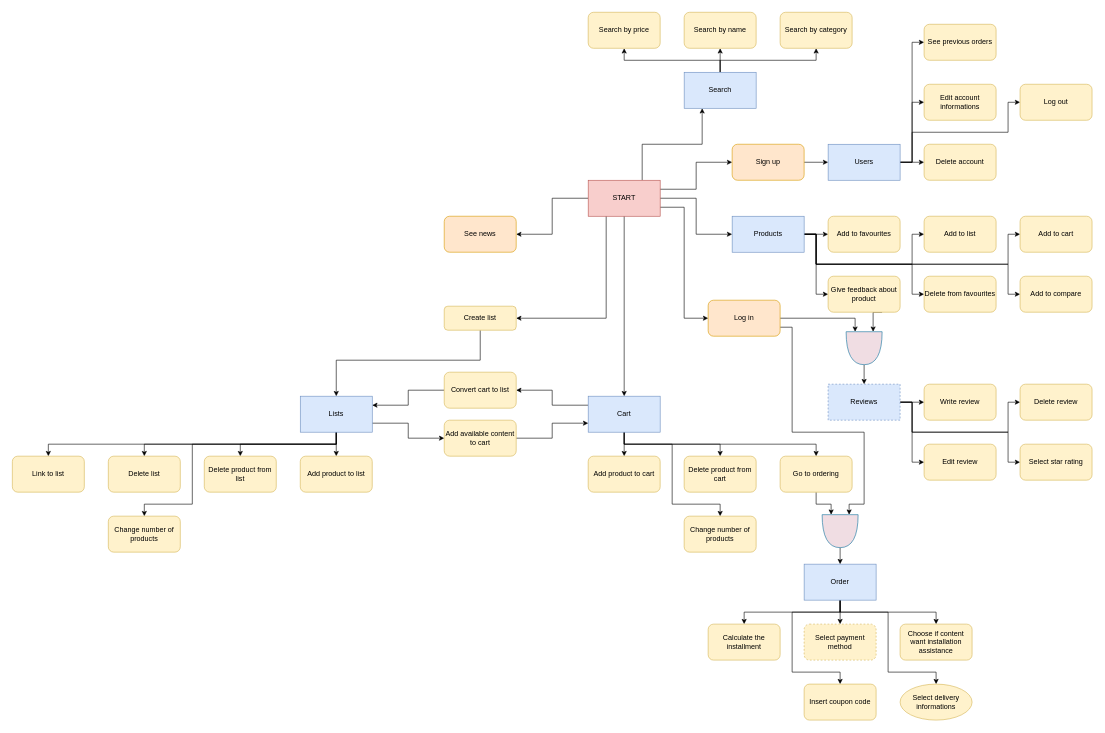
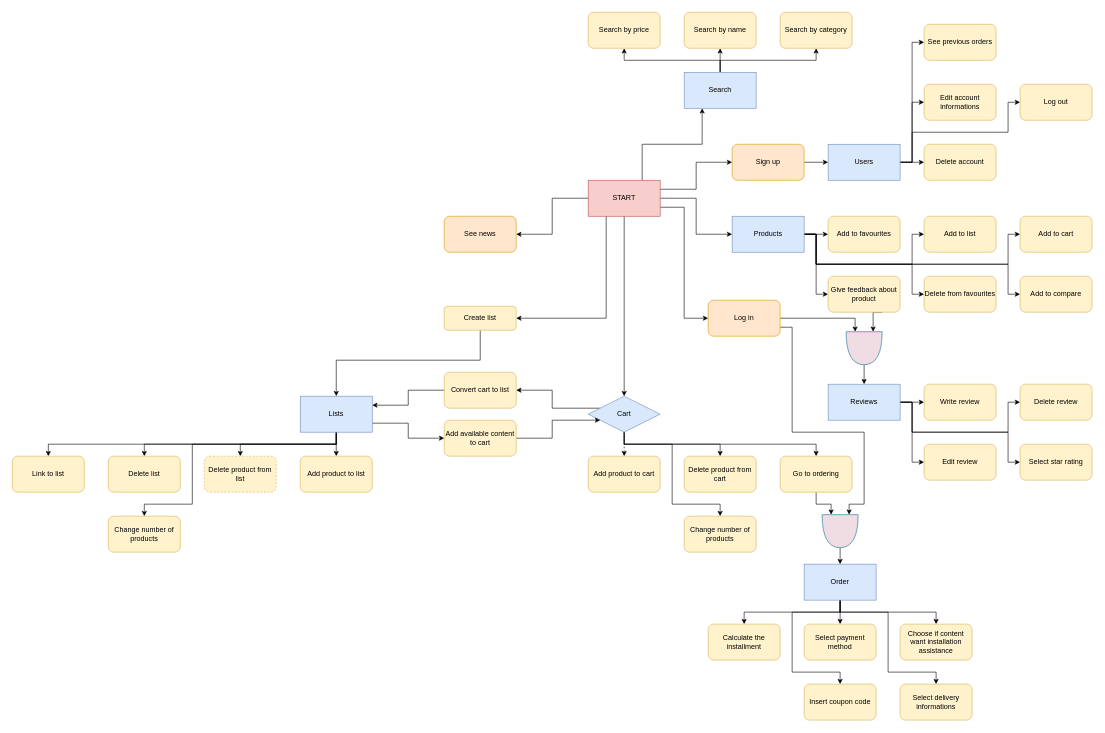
node "Reviews": style dashed -> solid
node "Cart": shape rectangle -> diamond
edge "Cart" -> "Add product to cart": style solid -> dashed
node "Delete product from list": style solid -> dashed
node "Select payment method": style dashed -> solid
node "Select delivery informations": shape ellipse -> rounded rectangle
